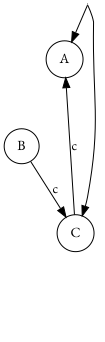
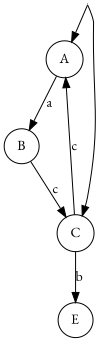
edge "A" -> "B": added, label "a"
node "E": added
